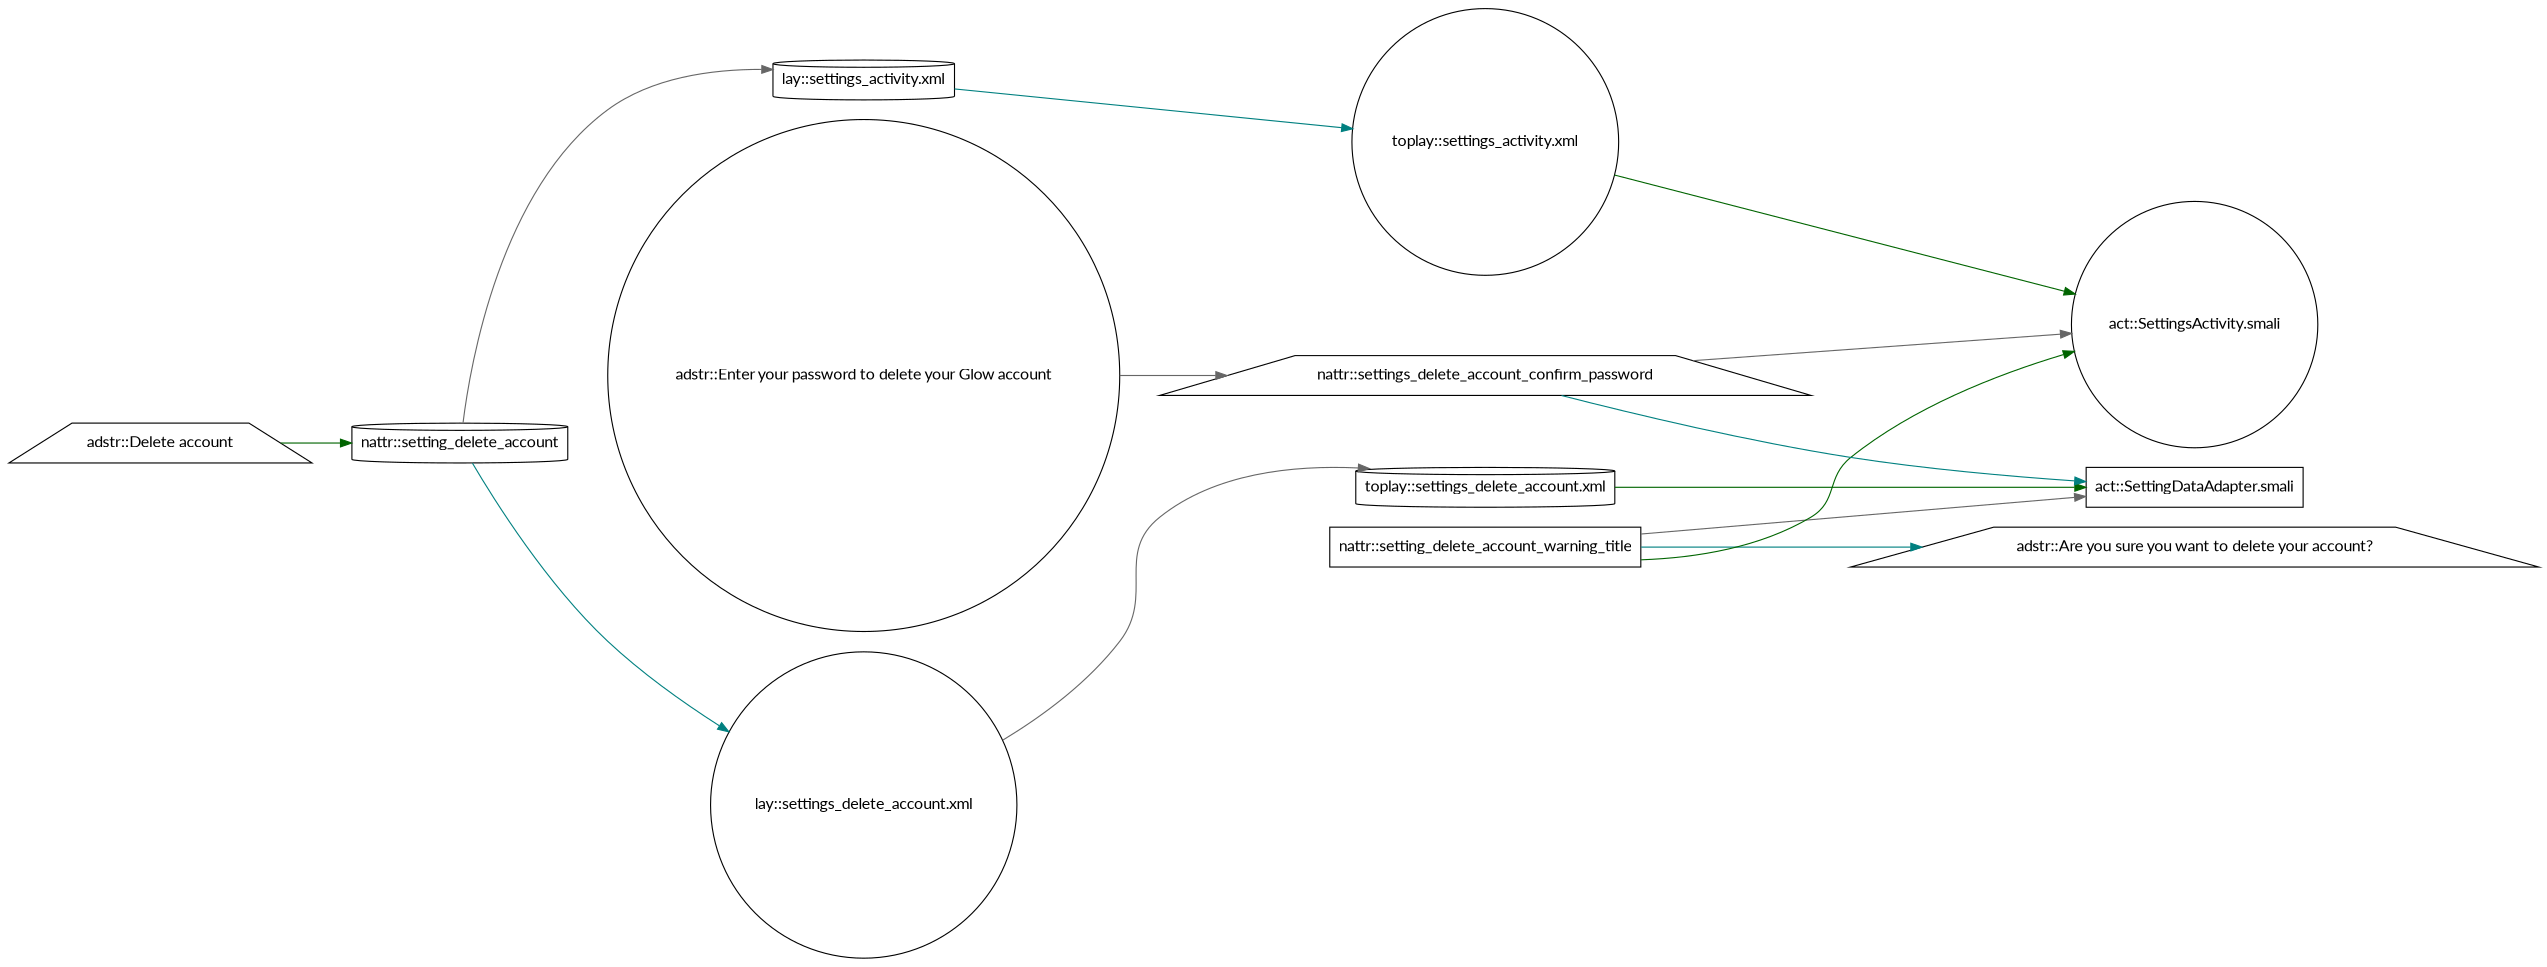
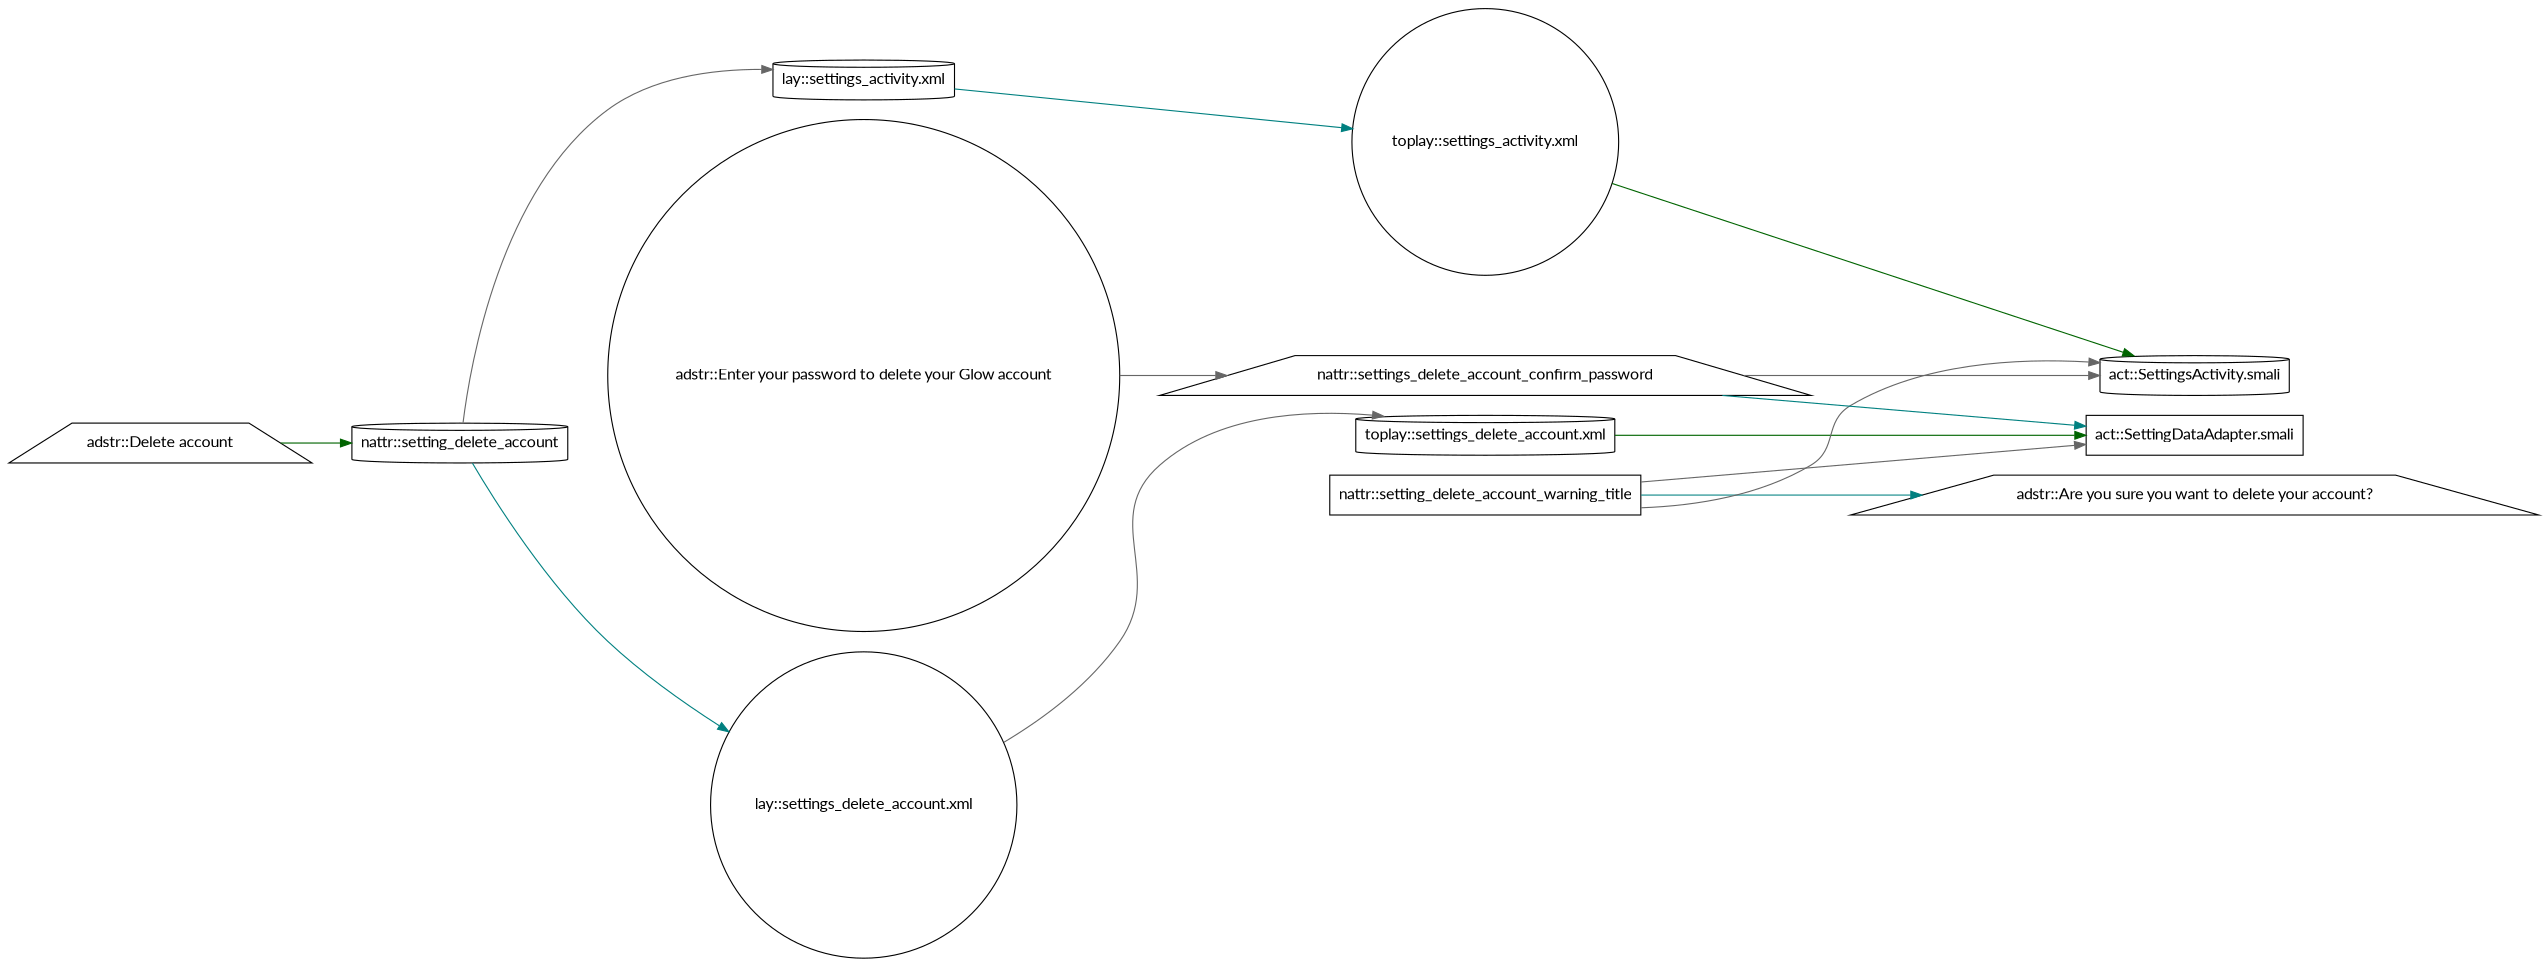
node "act::SettingsActivity.smali": shape circle -> cylinder
edge "nattr::setting_delete_account_warning_title" -> "act::SettingsActivity.smali": color darkgreen -> gray40
